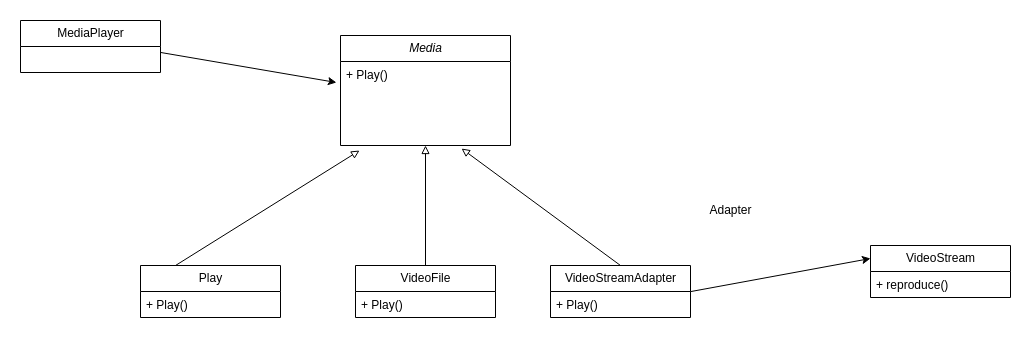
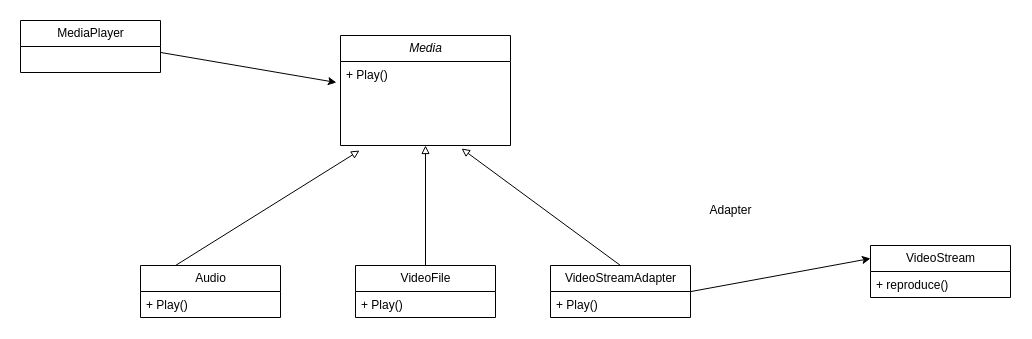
node "Play": label "Play" -> "Audio"
